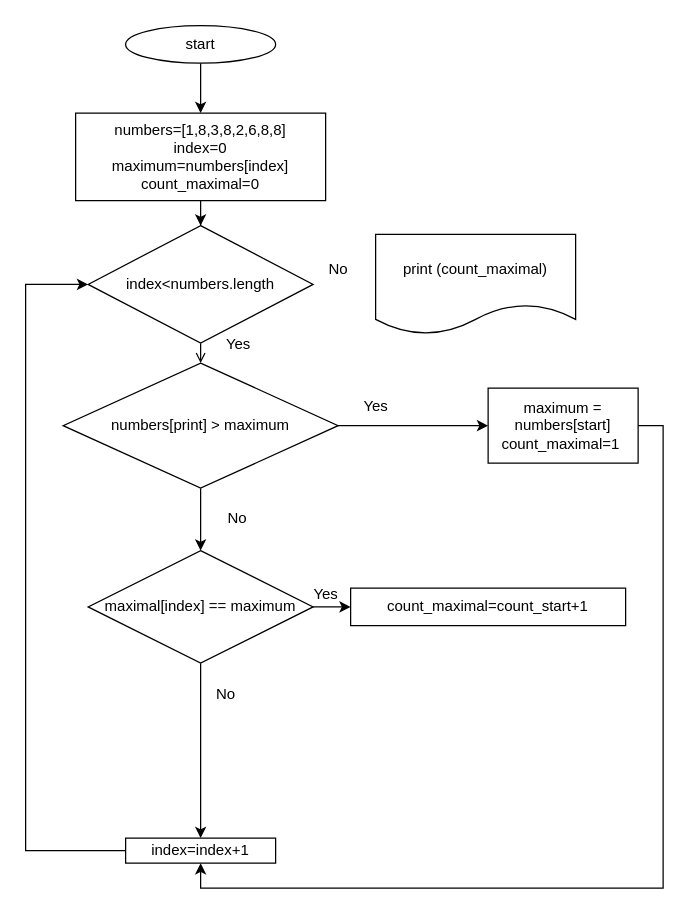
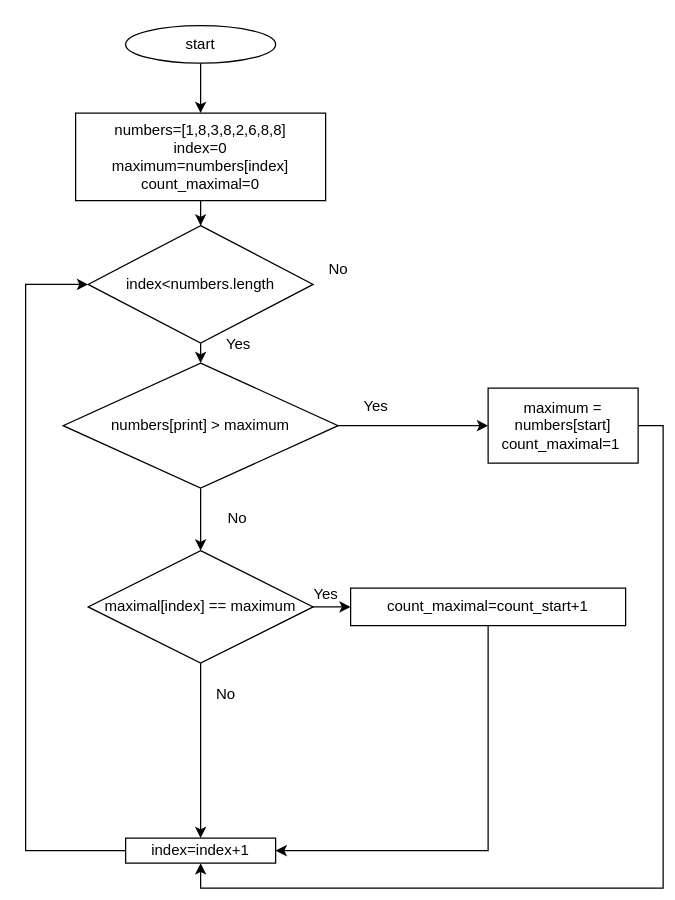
node "print (count_maximal)": removed
edge "index<numbers.length" -> "numbers[print] > maximum": arrowhead open -> classic
edge "count_maximal=count_start+1" -> "index=index+1": added
